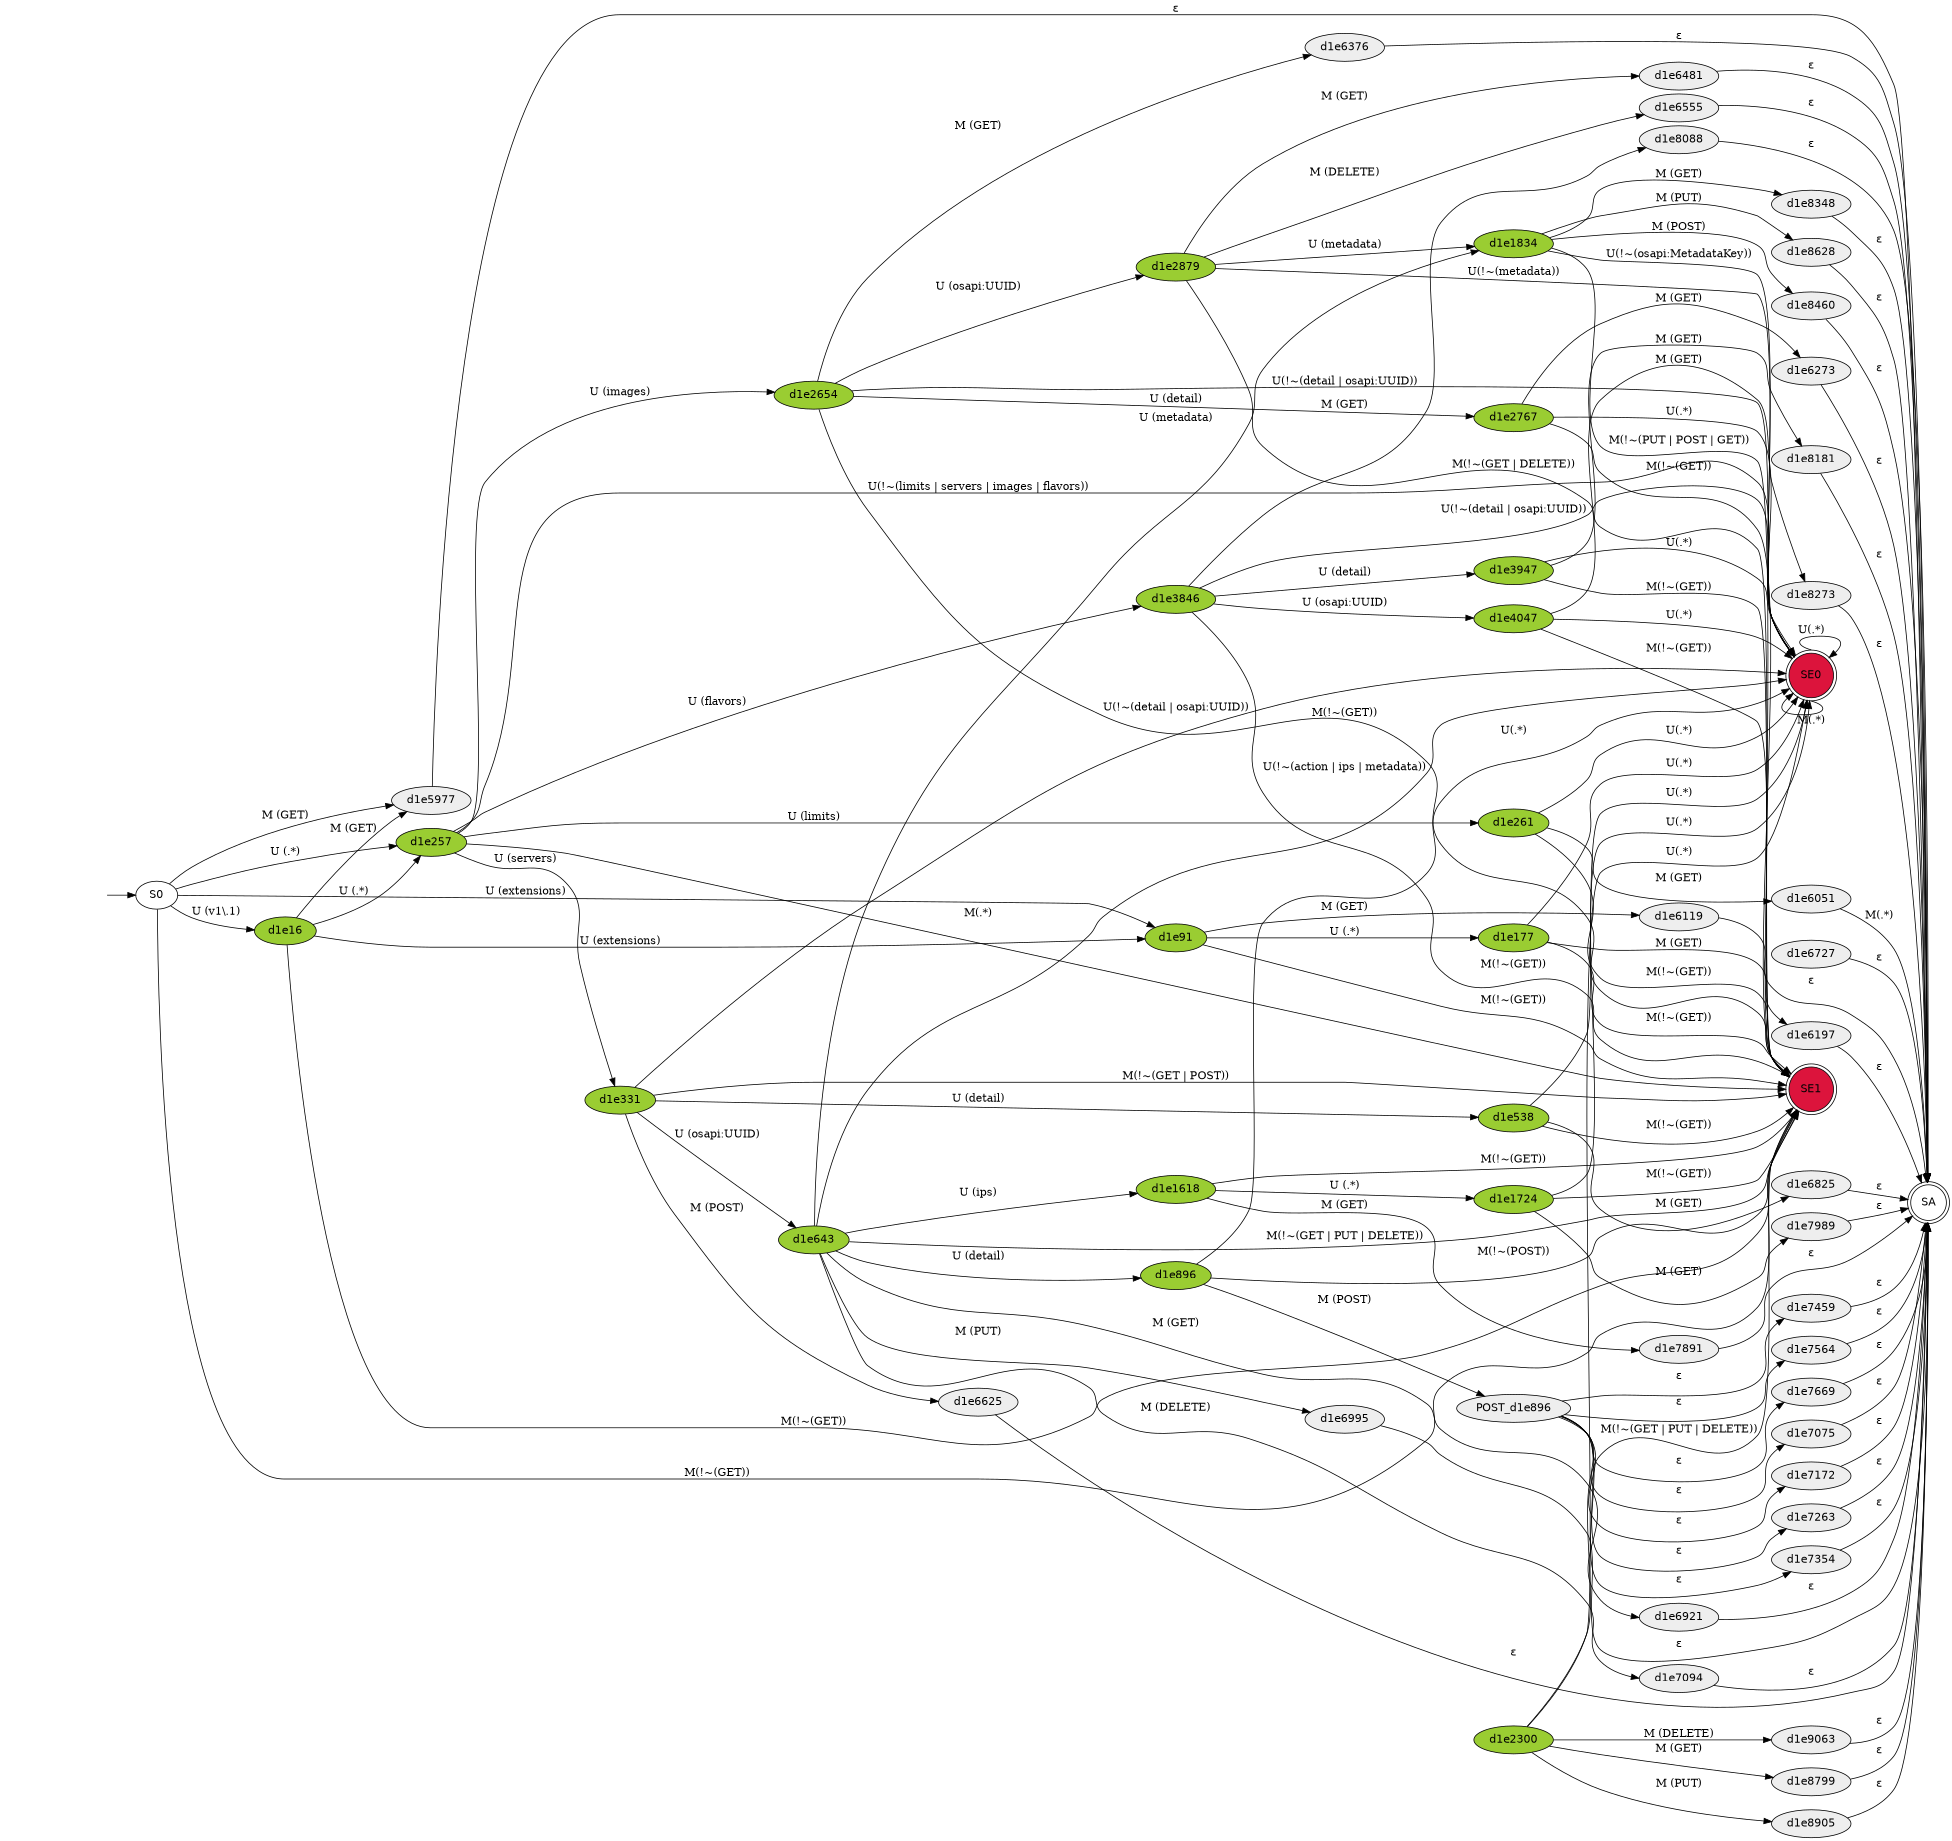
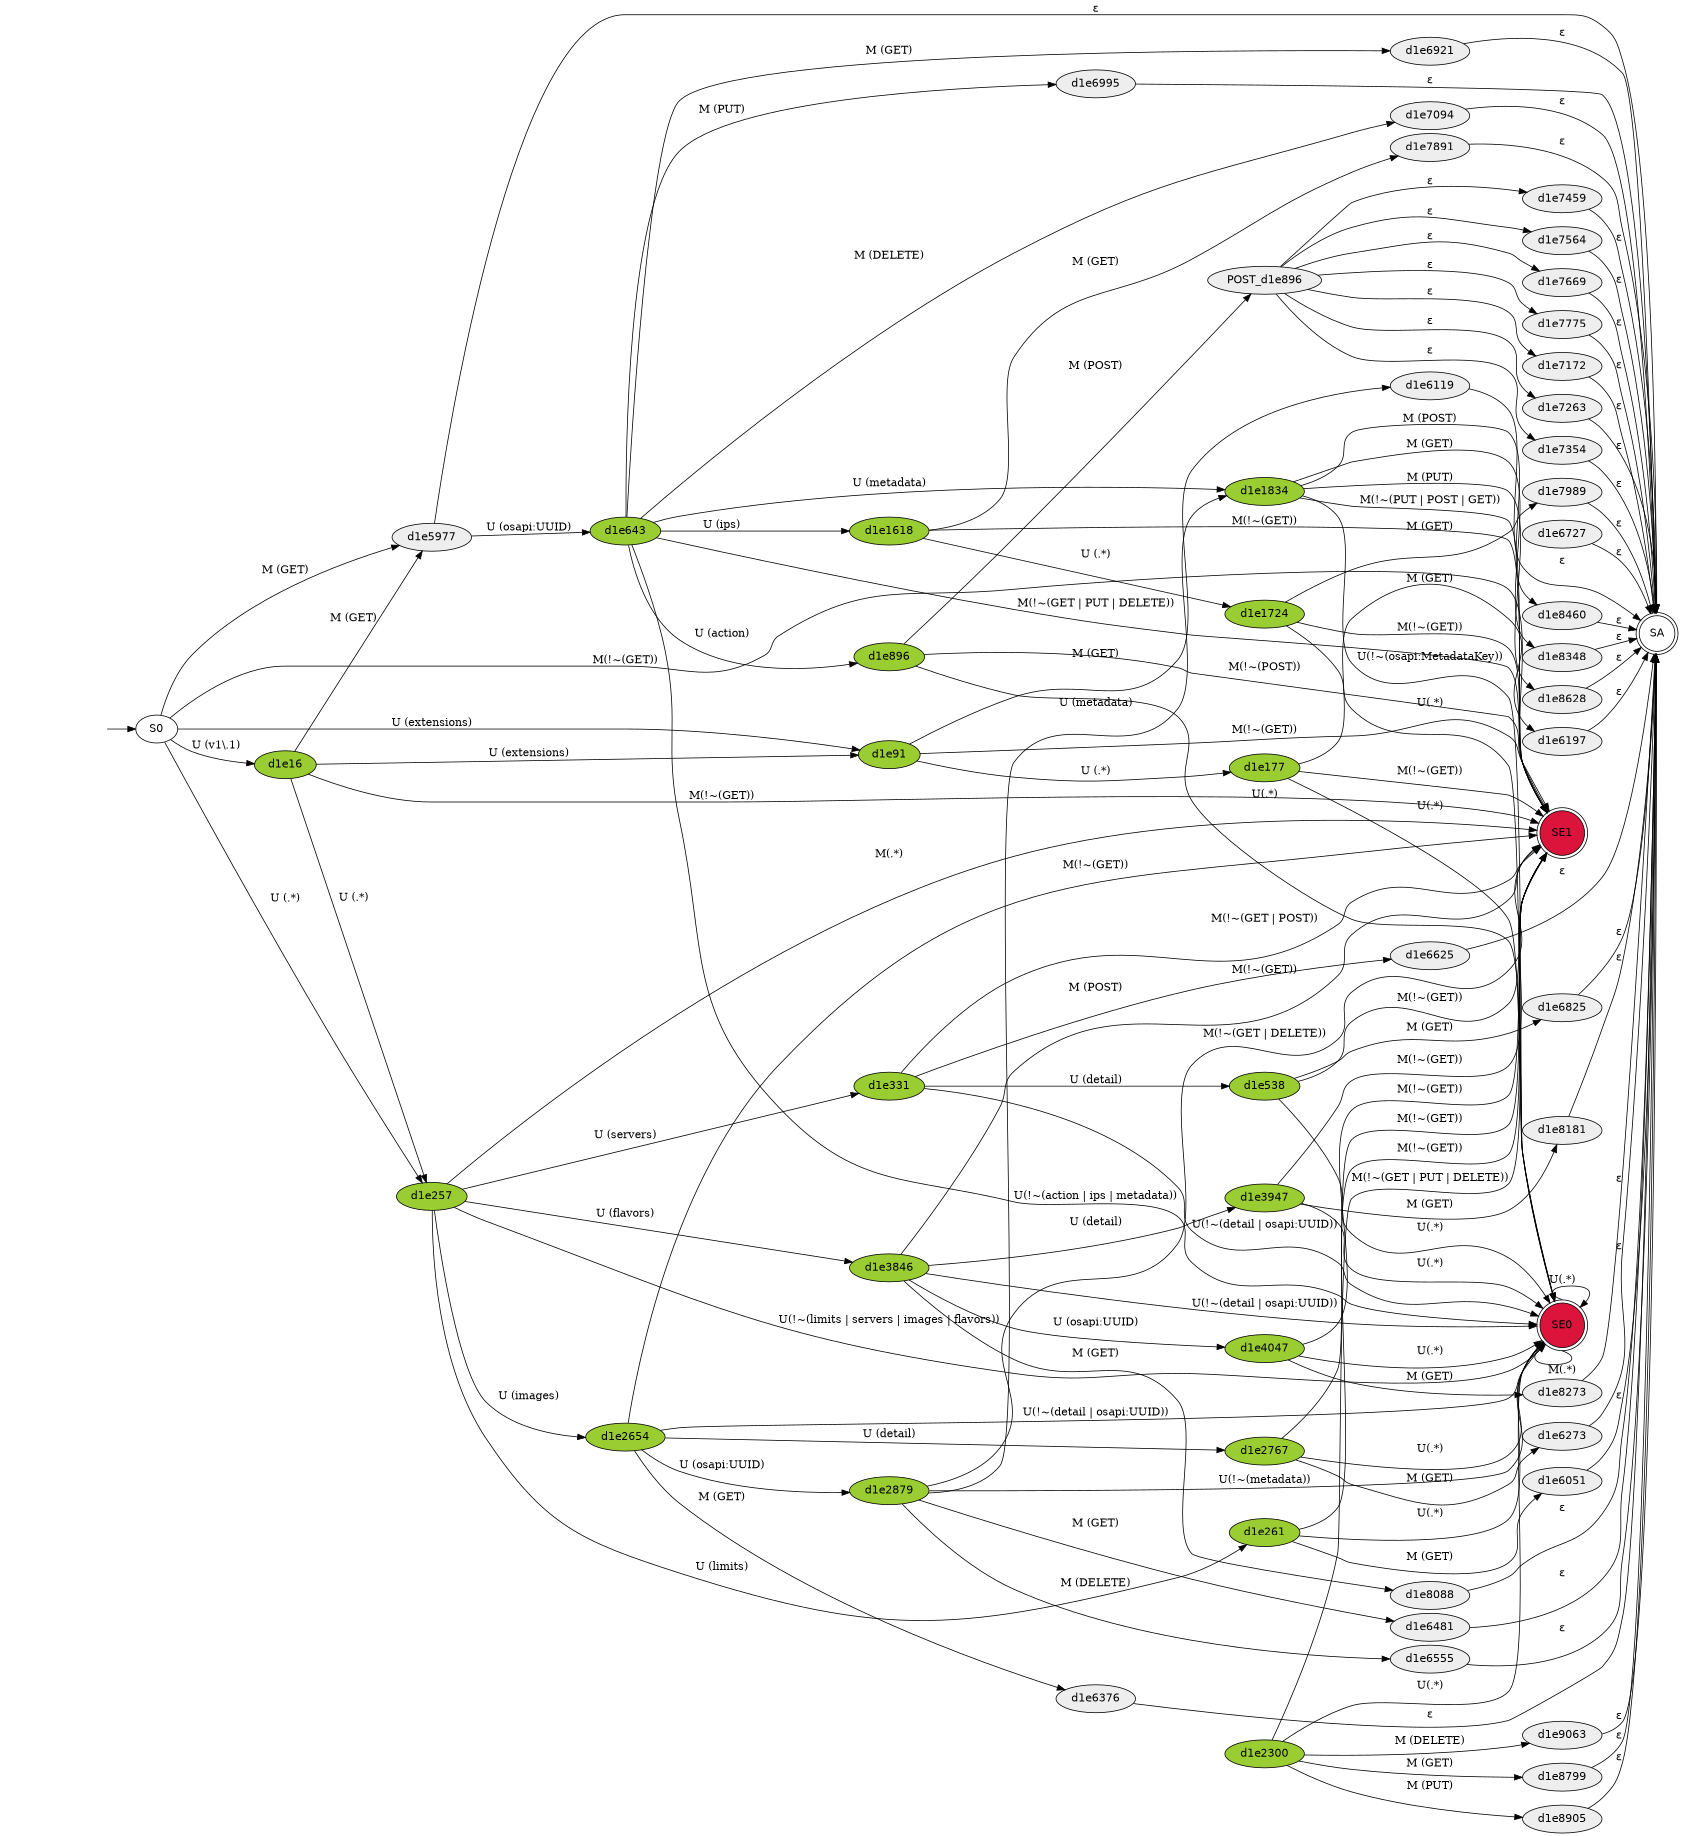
edge "d1e6051" -> "SA": label "M(.*)" -> "ε"
edge "d1e331" -> "d1e643": now "d1e5977" -> "d1e643"
edge "d1e643" -> "d1e896": label "U (detail)" -> "U (action)"
node "d1e7075": label "d1e7075" -> "d1e7775"
